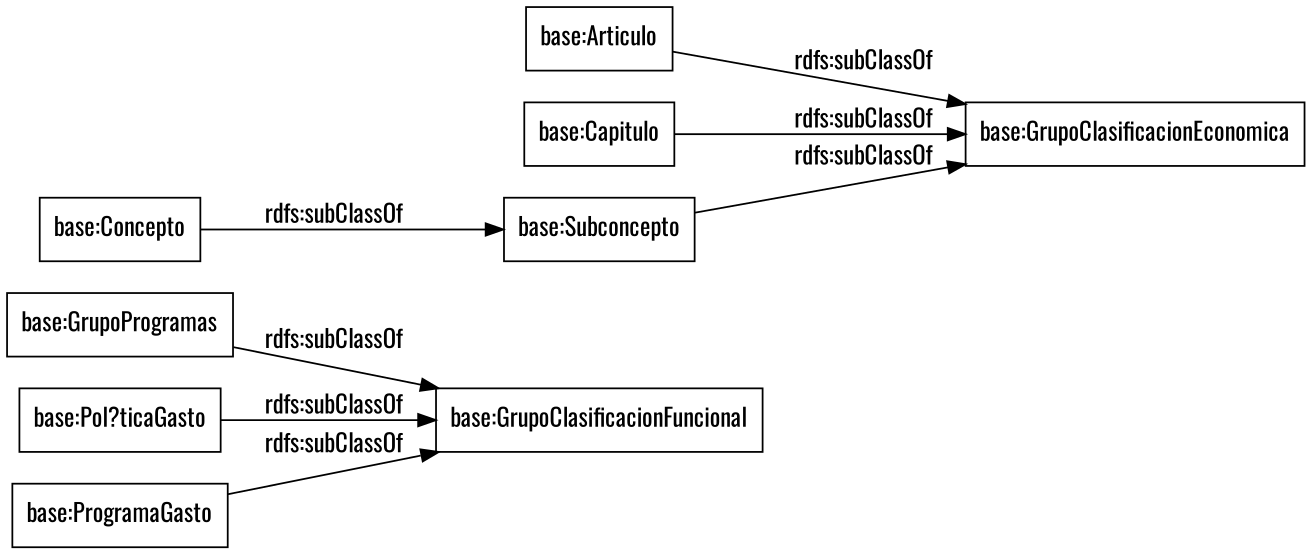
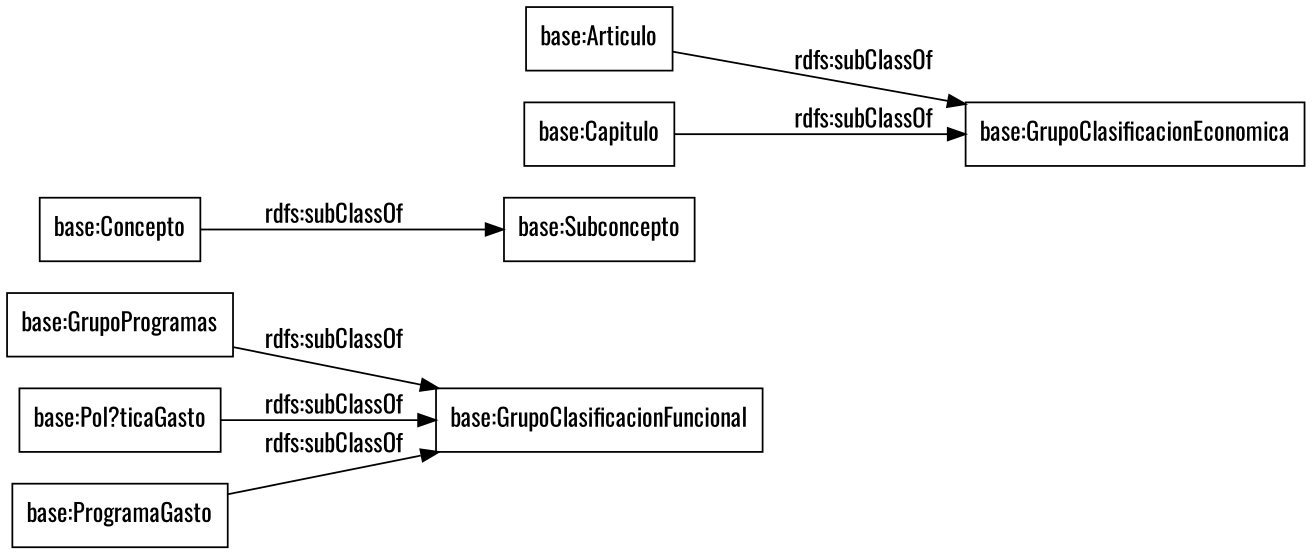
edge "base:Subconcepto" -> "base:GrupoClasificacionEconomica": removed, label "rdfs:subClassOf"
